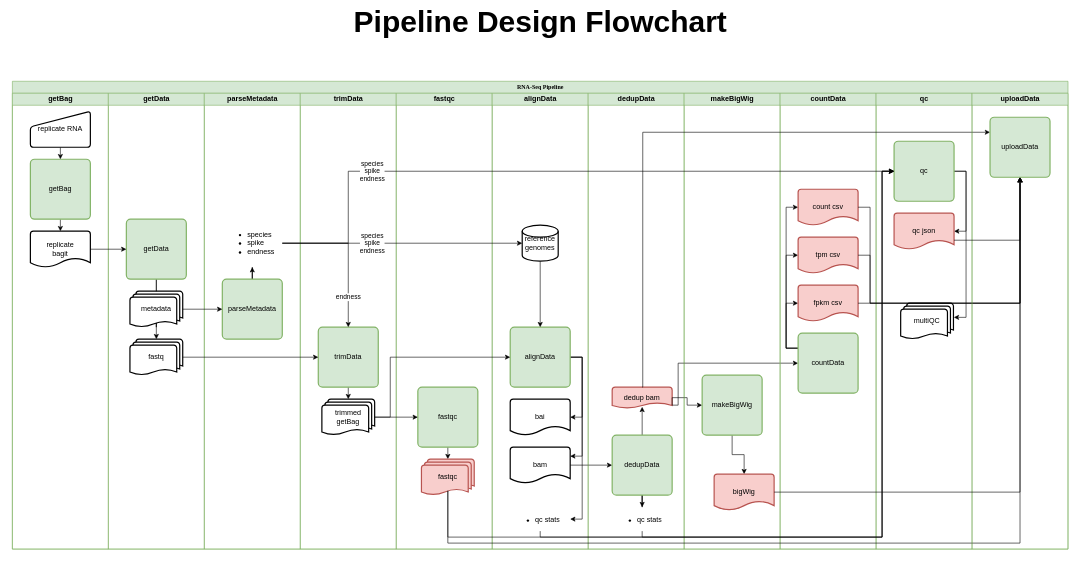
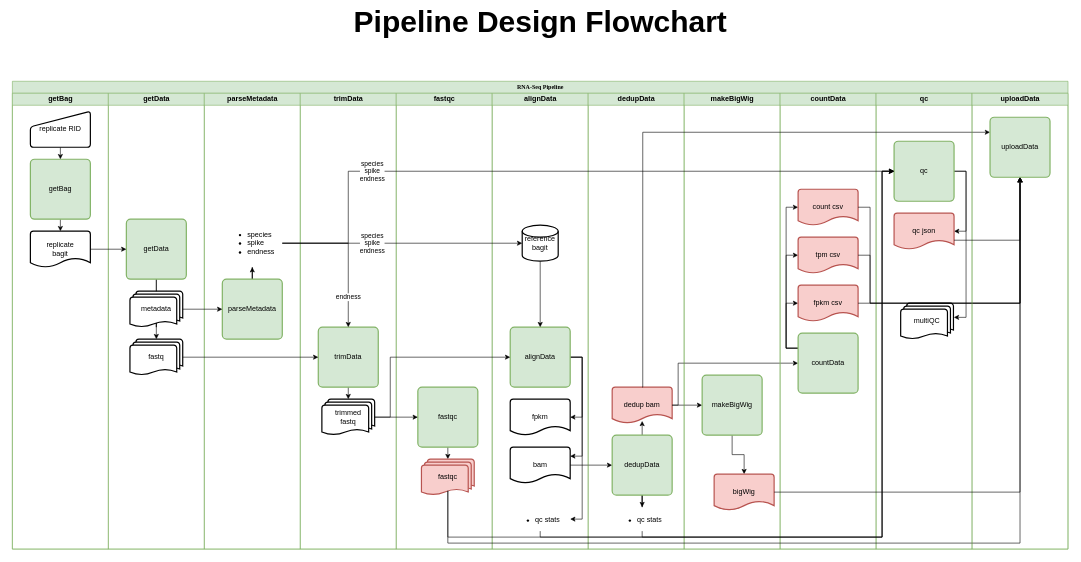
node "replicate RNA": label "replicate RNA" -> "replicate RID"
node "reference genomes": label "reference genomes" -> "reference bagit"
node "dedup bam": size 60x21 -> 60x36
node "trimmed getBag": label "trimmed getBag" -> "trimmed fastq"
node "bai": label "bai" -> "fpkm"
